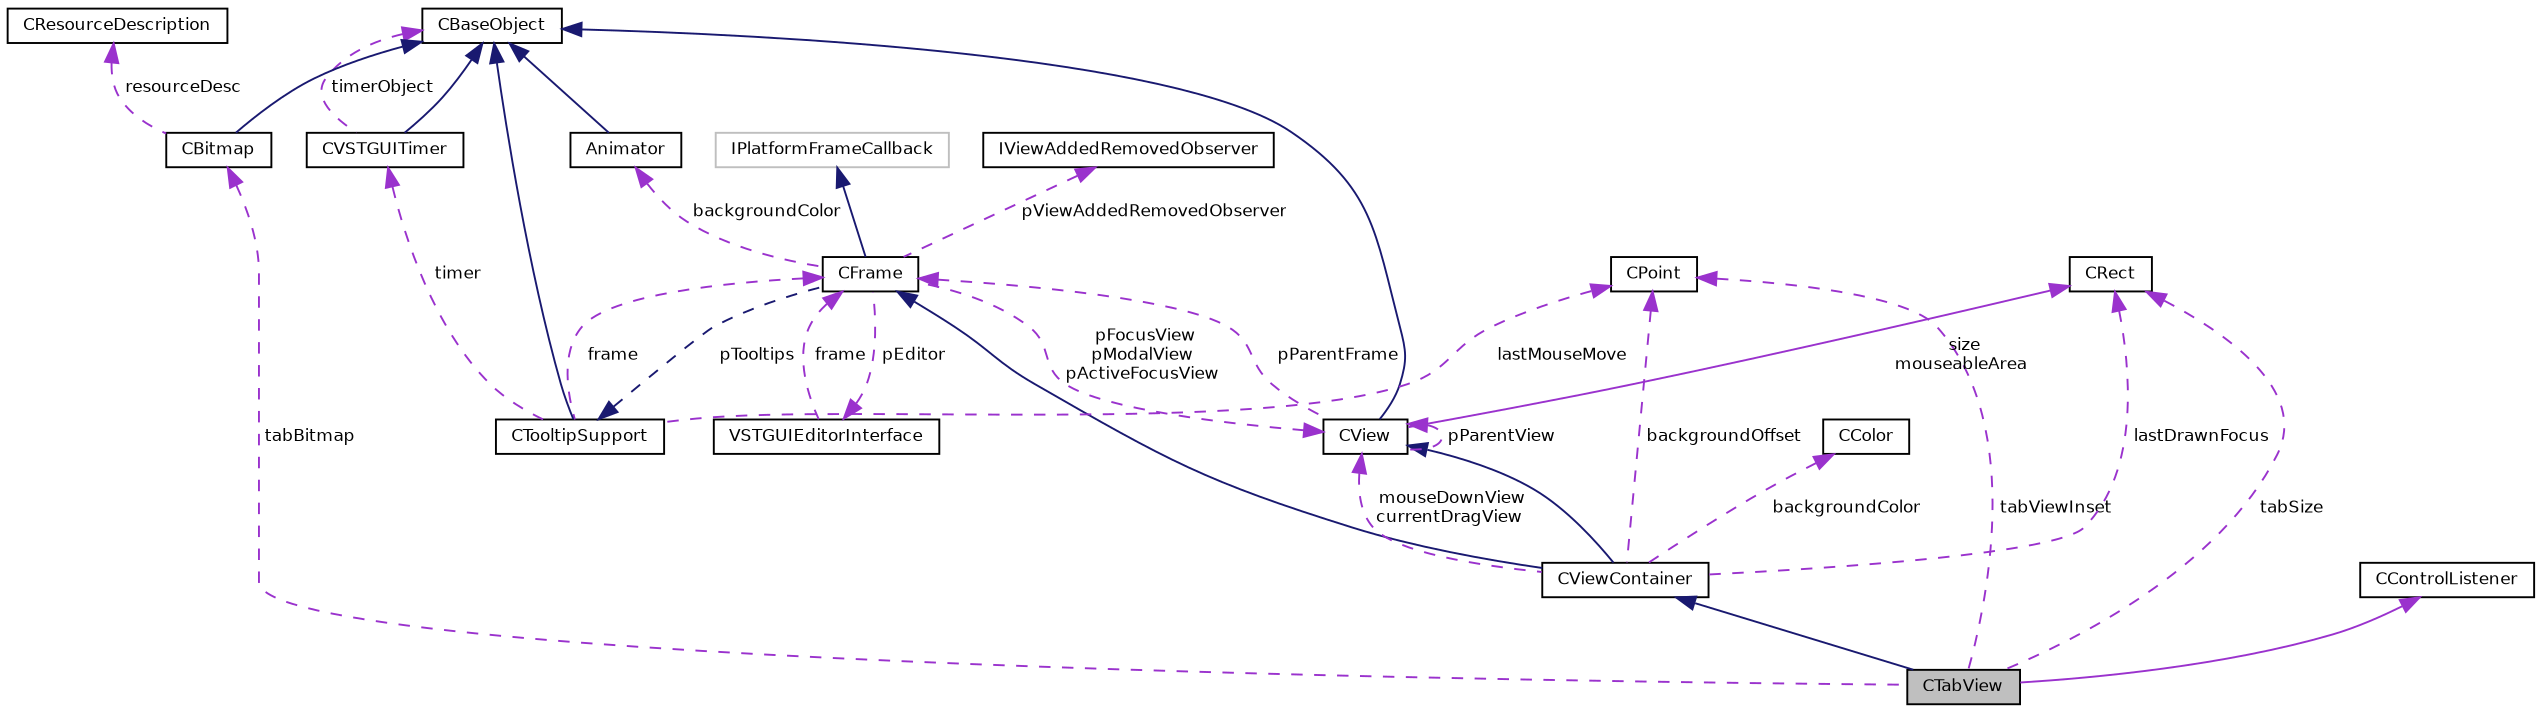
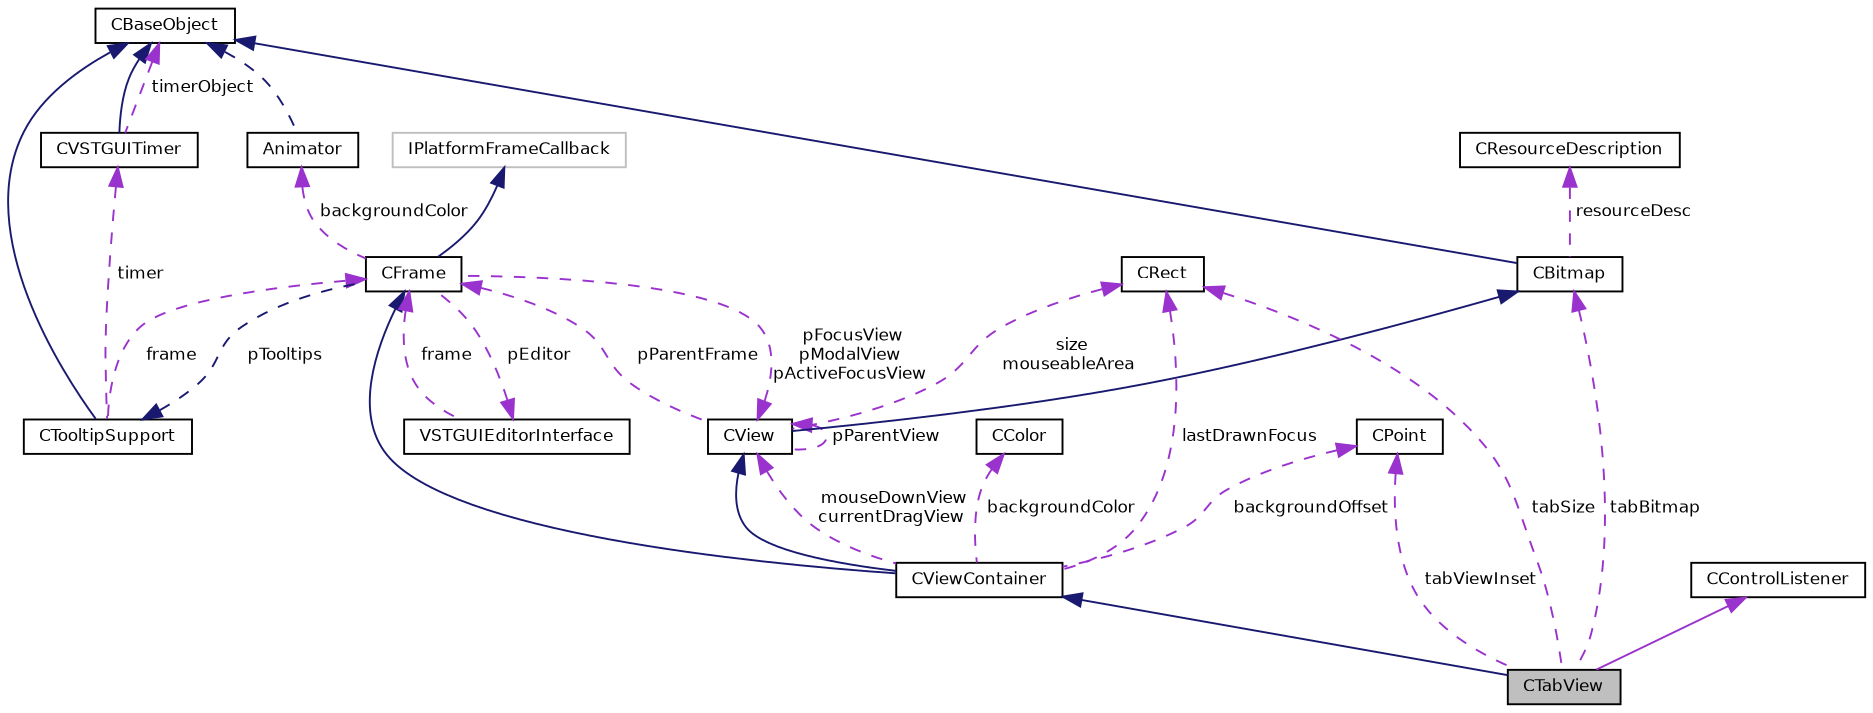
edge "CView" -> "CBaseObject": now "CView" -> "CBitmap"
edge "Animator" -> "CBaseObject": style solid -> dashed
node "IViewAddedRemovedObserver": removed
edge "CView" -> "CRect": style solid -> dashed
edge "CTooltipSupport" -> "CPoint": removed, label "lastMouseMove"
